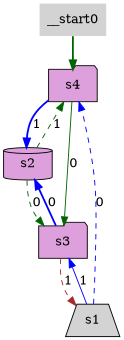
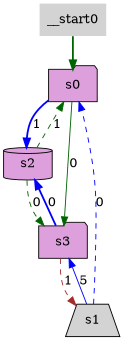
node "s4": label "s4" -> "s0"
edge "s1" -> "s3": label "1" -> "5"
